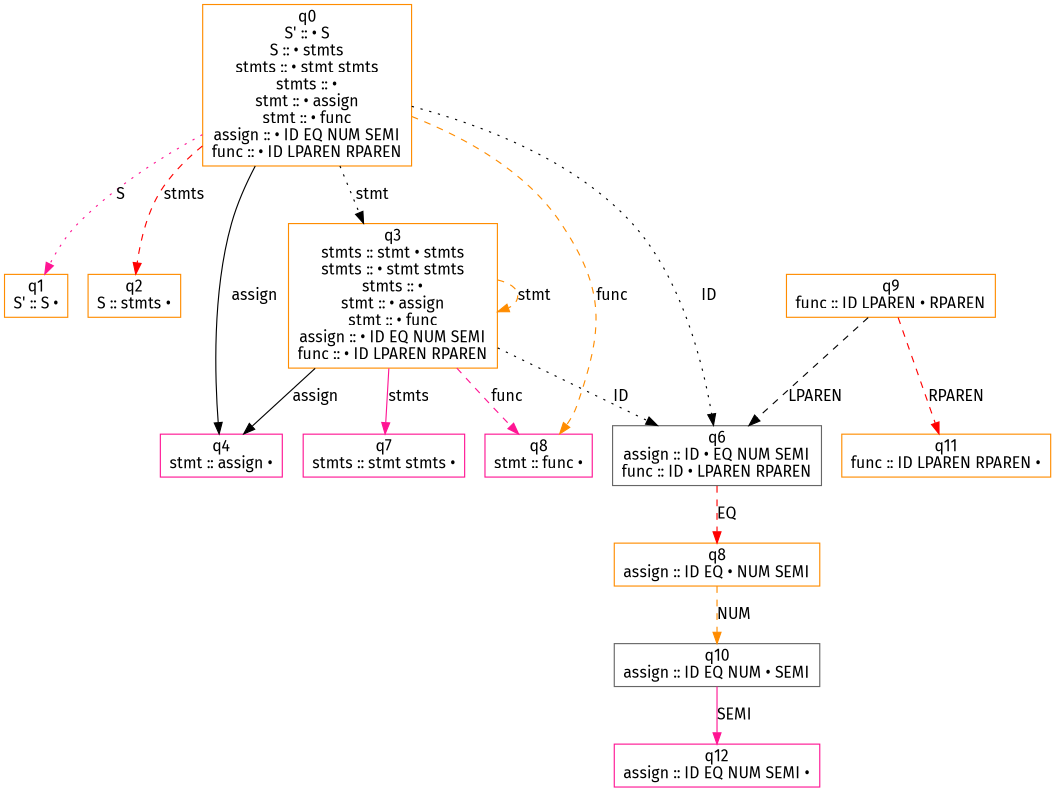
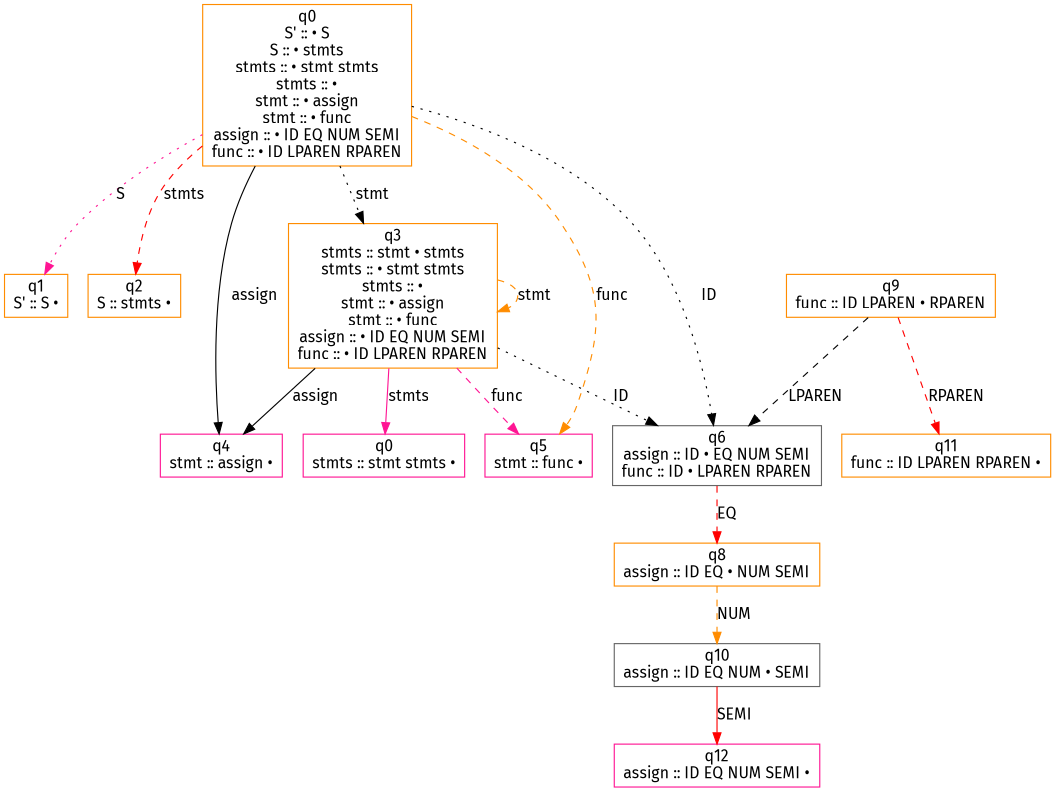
node "q7 stmts :: stmt stmts •": label "q7 stmts :: stmt stmts •" -> "q0 stmts :: stmt stmts •"
node "q8 stmt :: func •": label "q8 stmt :: func •" -> "q5 stmt :: func •"
edge "q10 assign :: ID EQ NUM • SEMI" -> "q12 assign :: ID EQ NUM SEMI •": color deeppink -> red
